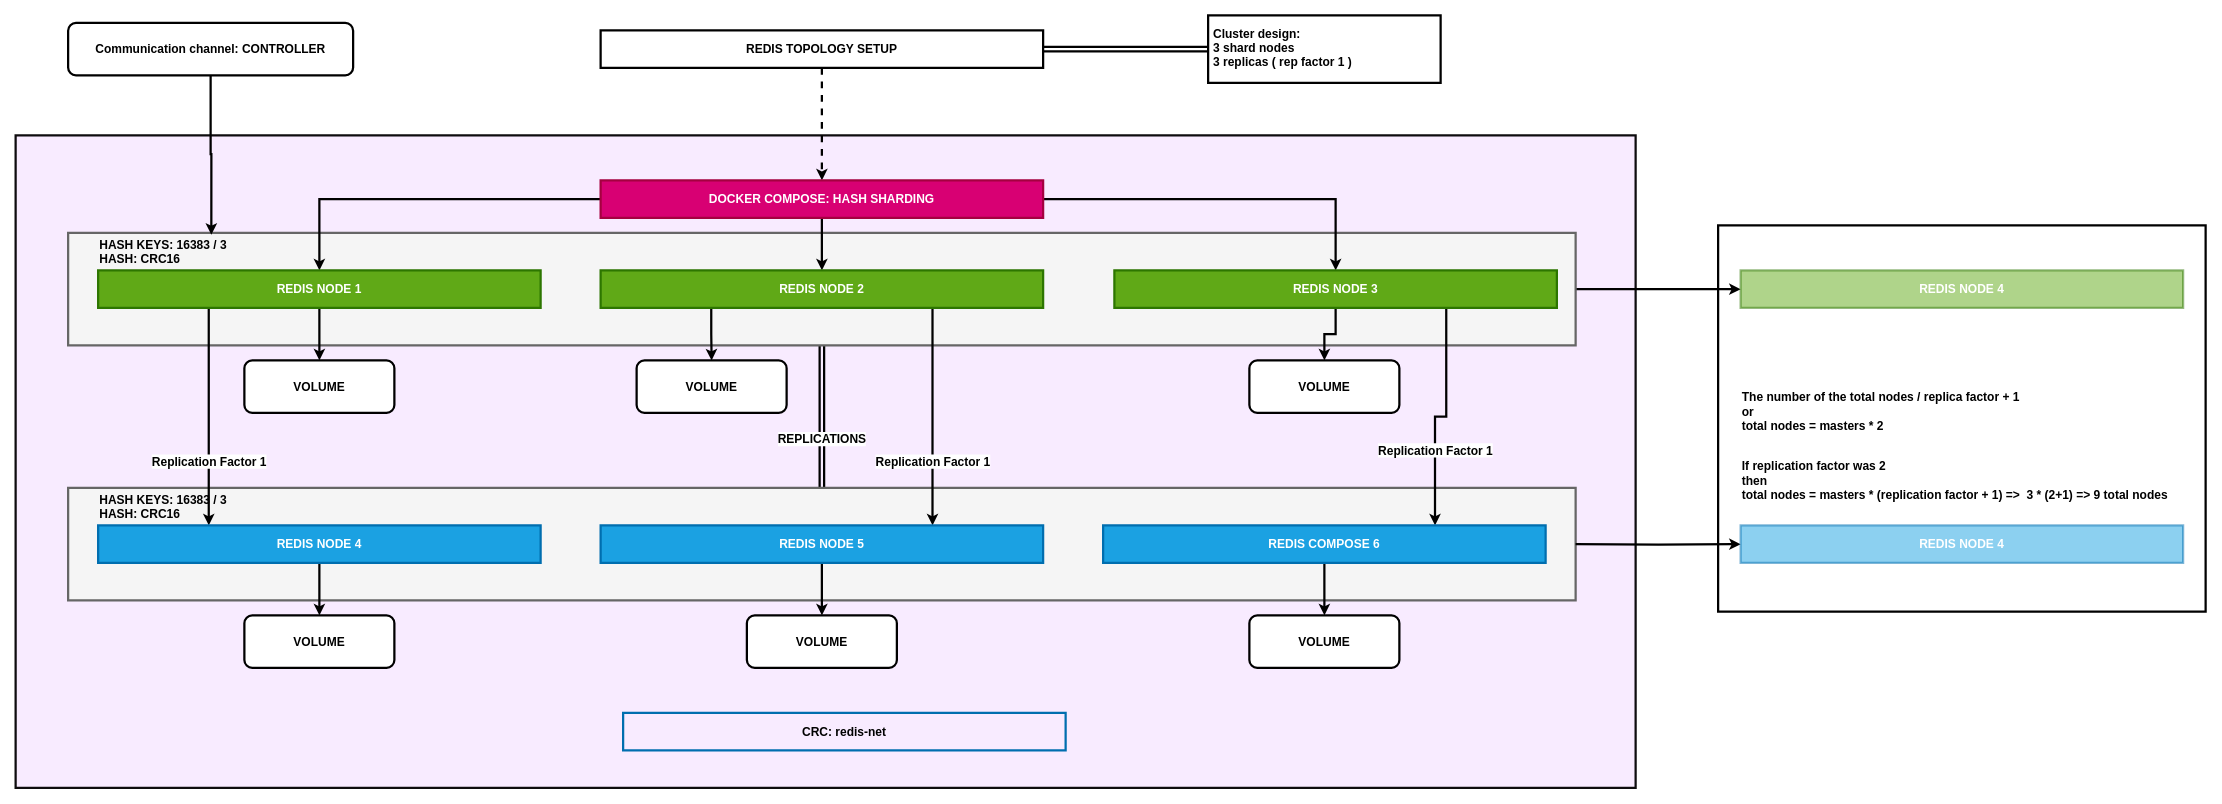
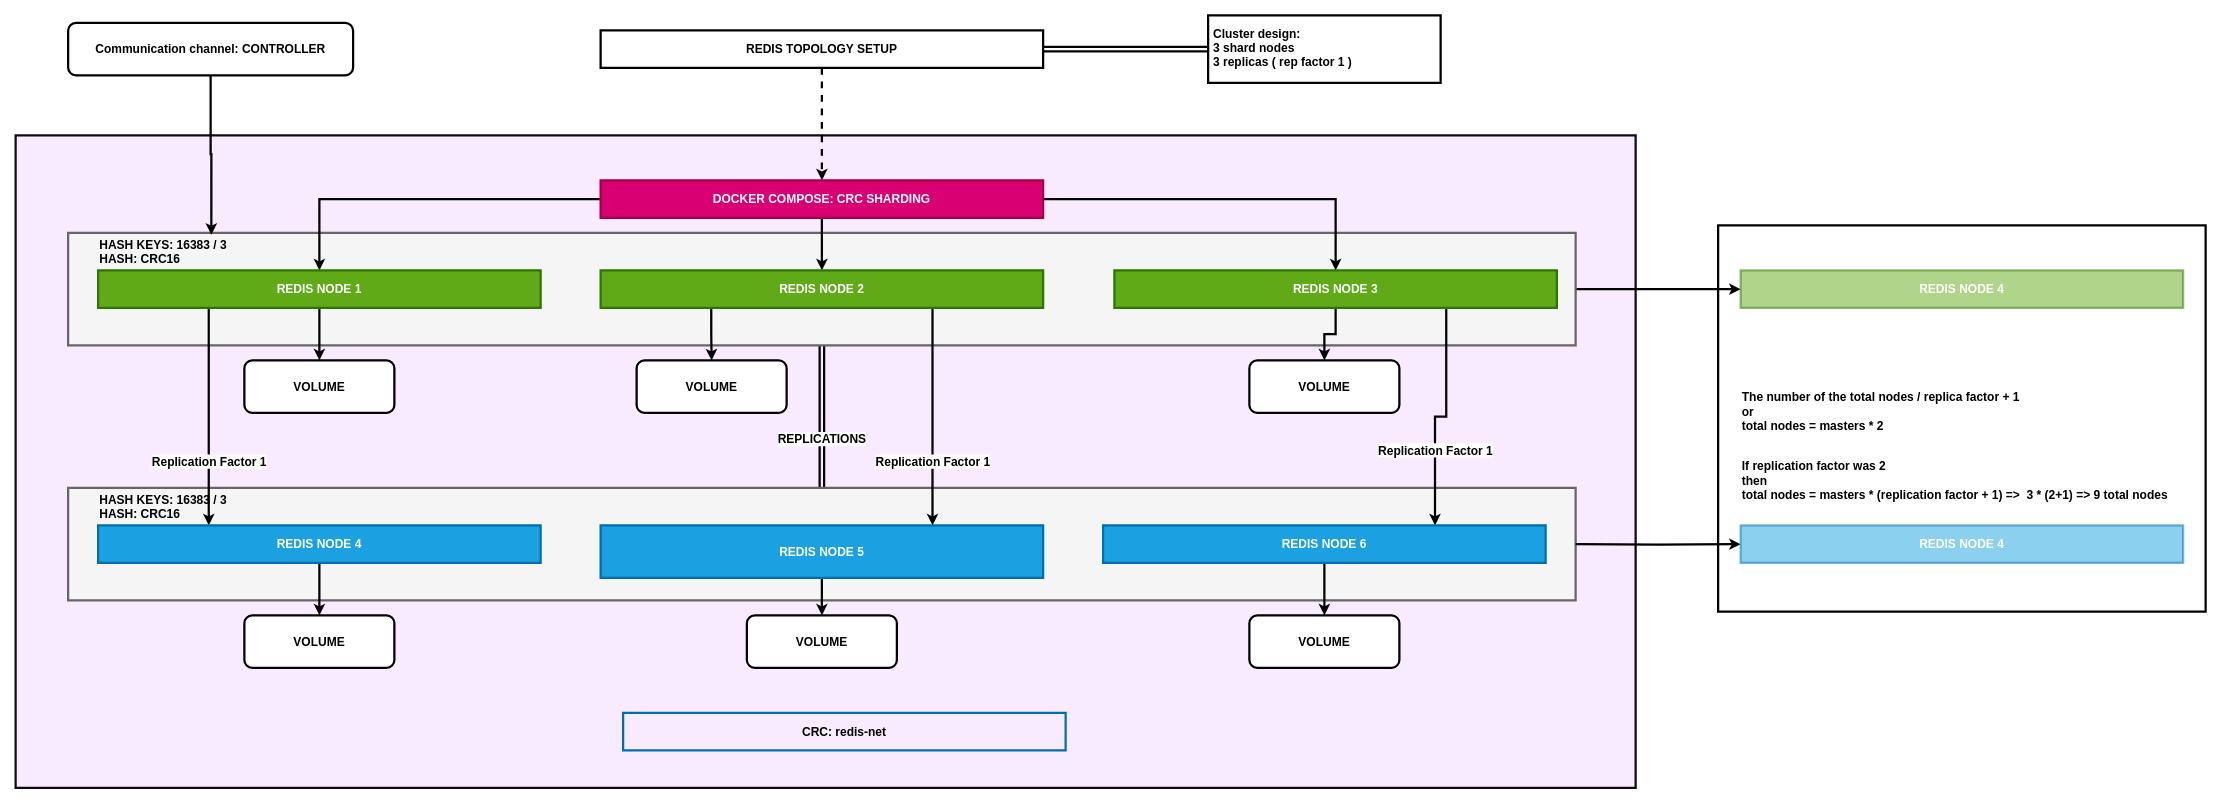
node "DOCKER COMPOSE: HASH SHARDING": label "DOCKER COMPOSE: HASH SHARDING" -> "DOCKER COMPOSE: CRC SHARDING"
node "REDIS NODE 5": size 443x38 -> 443x53
node "REDIS COMPOSE 6": label "REDIS COMPOSE 6" -> "REDIS NODE 6"
